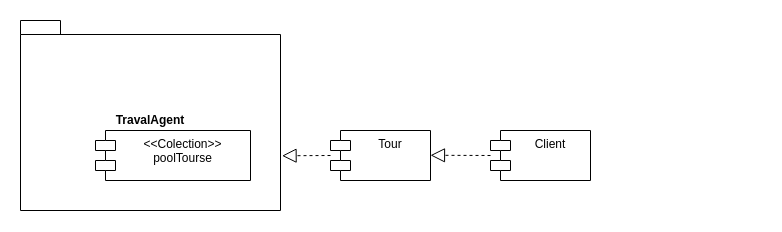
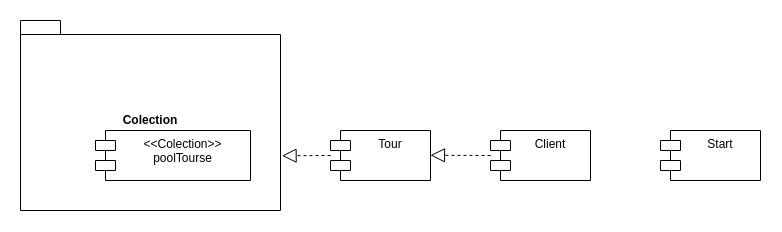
node "TravalAgent": label "TravalAgent" -> "Colection"
node "Start": added
